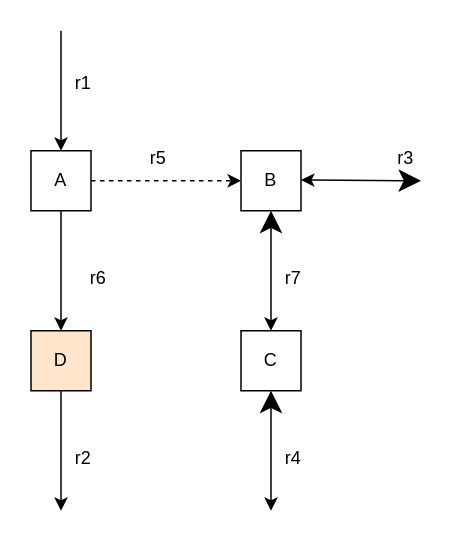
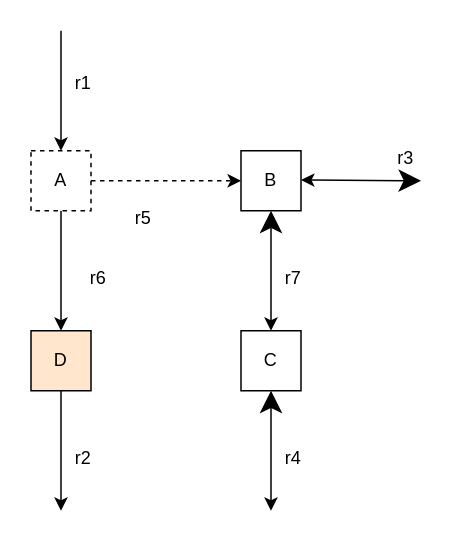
node "r5": moved (158, 158) -> (143, 218)
node "A": style solid -> dashed
